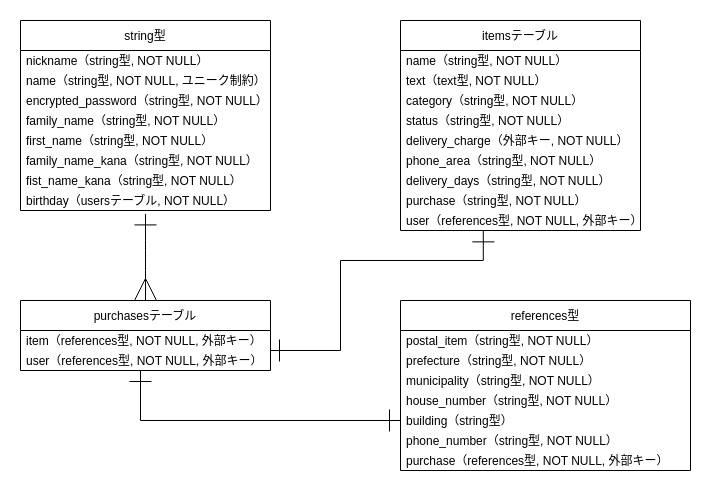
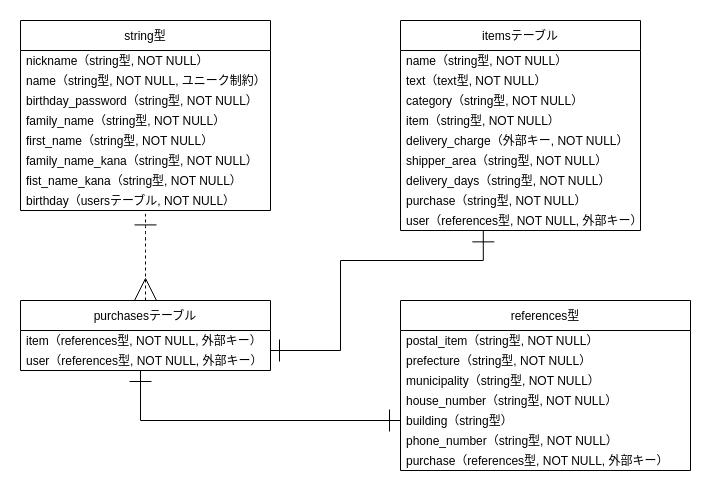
node "encrypted_password（string型, NOT NULL）": label "encrypted_password（string型, NOT NULL）" -> "birthday_password（string型, NOT NULL）"
node "status（string型, NOT NULL）": label "status（string型, NOT NULL）" -> "item（string型, NOT NULL）"
node "phone_area（string型, NOT NULL）": label "phone_area（string型, NOT NULL）" -> "shipper_area（string型, NOT NULL）"
edge "birthday（usersテーブル, NOT NULL）" -- "purchasesテーブル": style solid -> dashed
